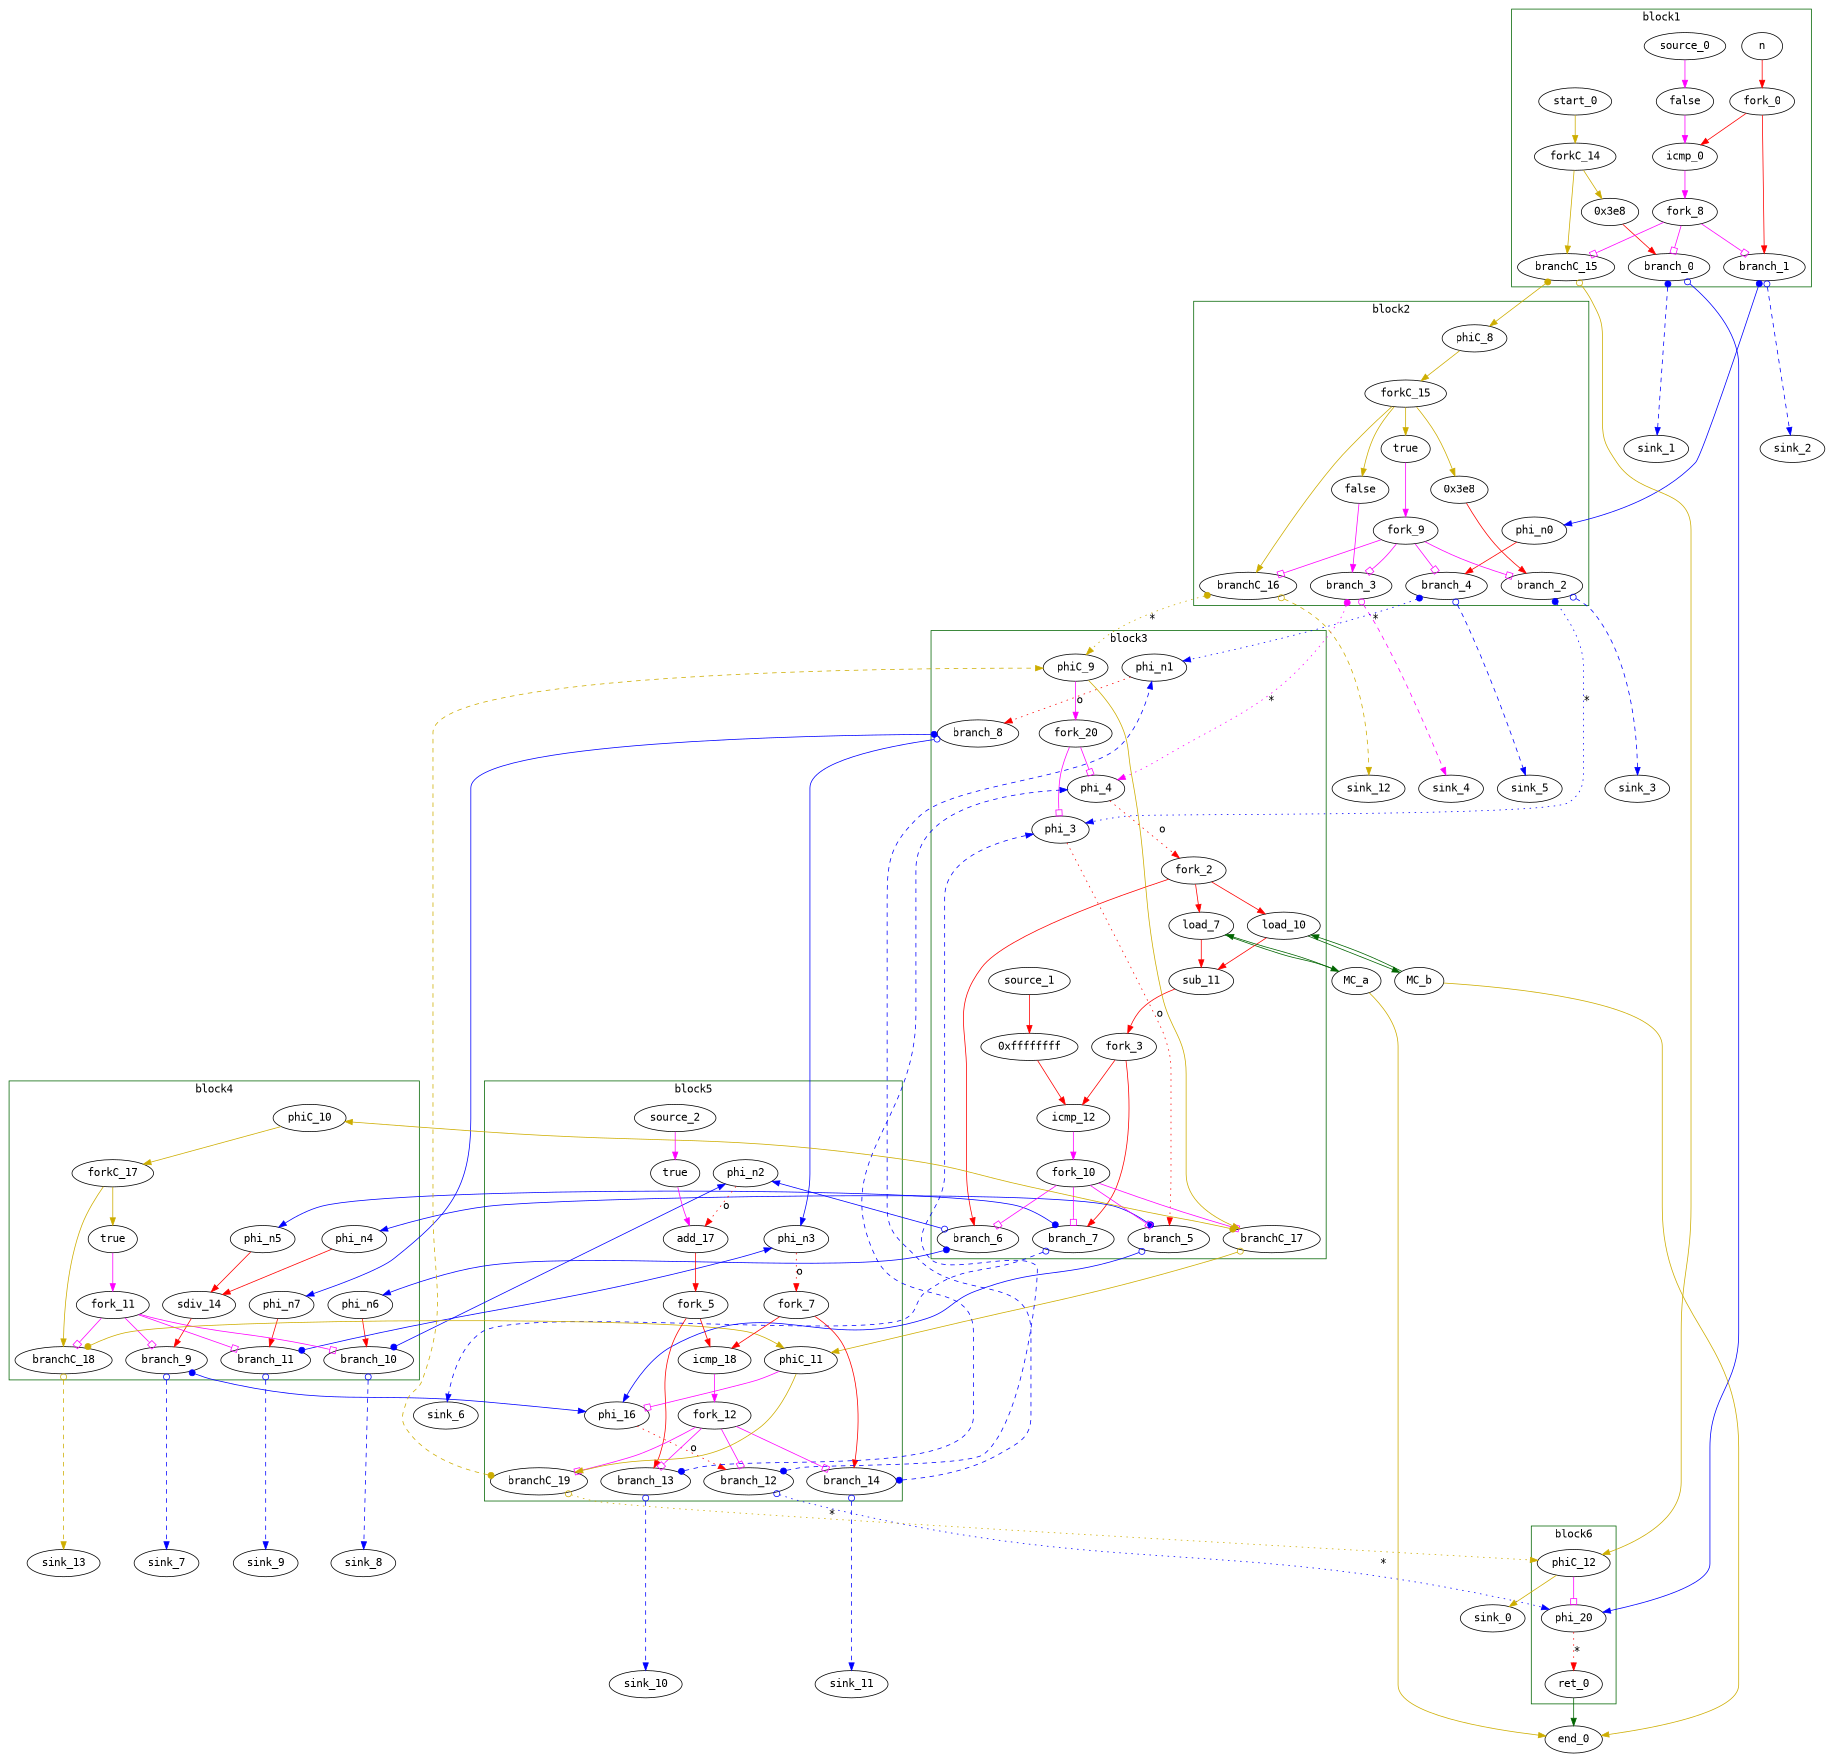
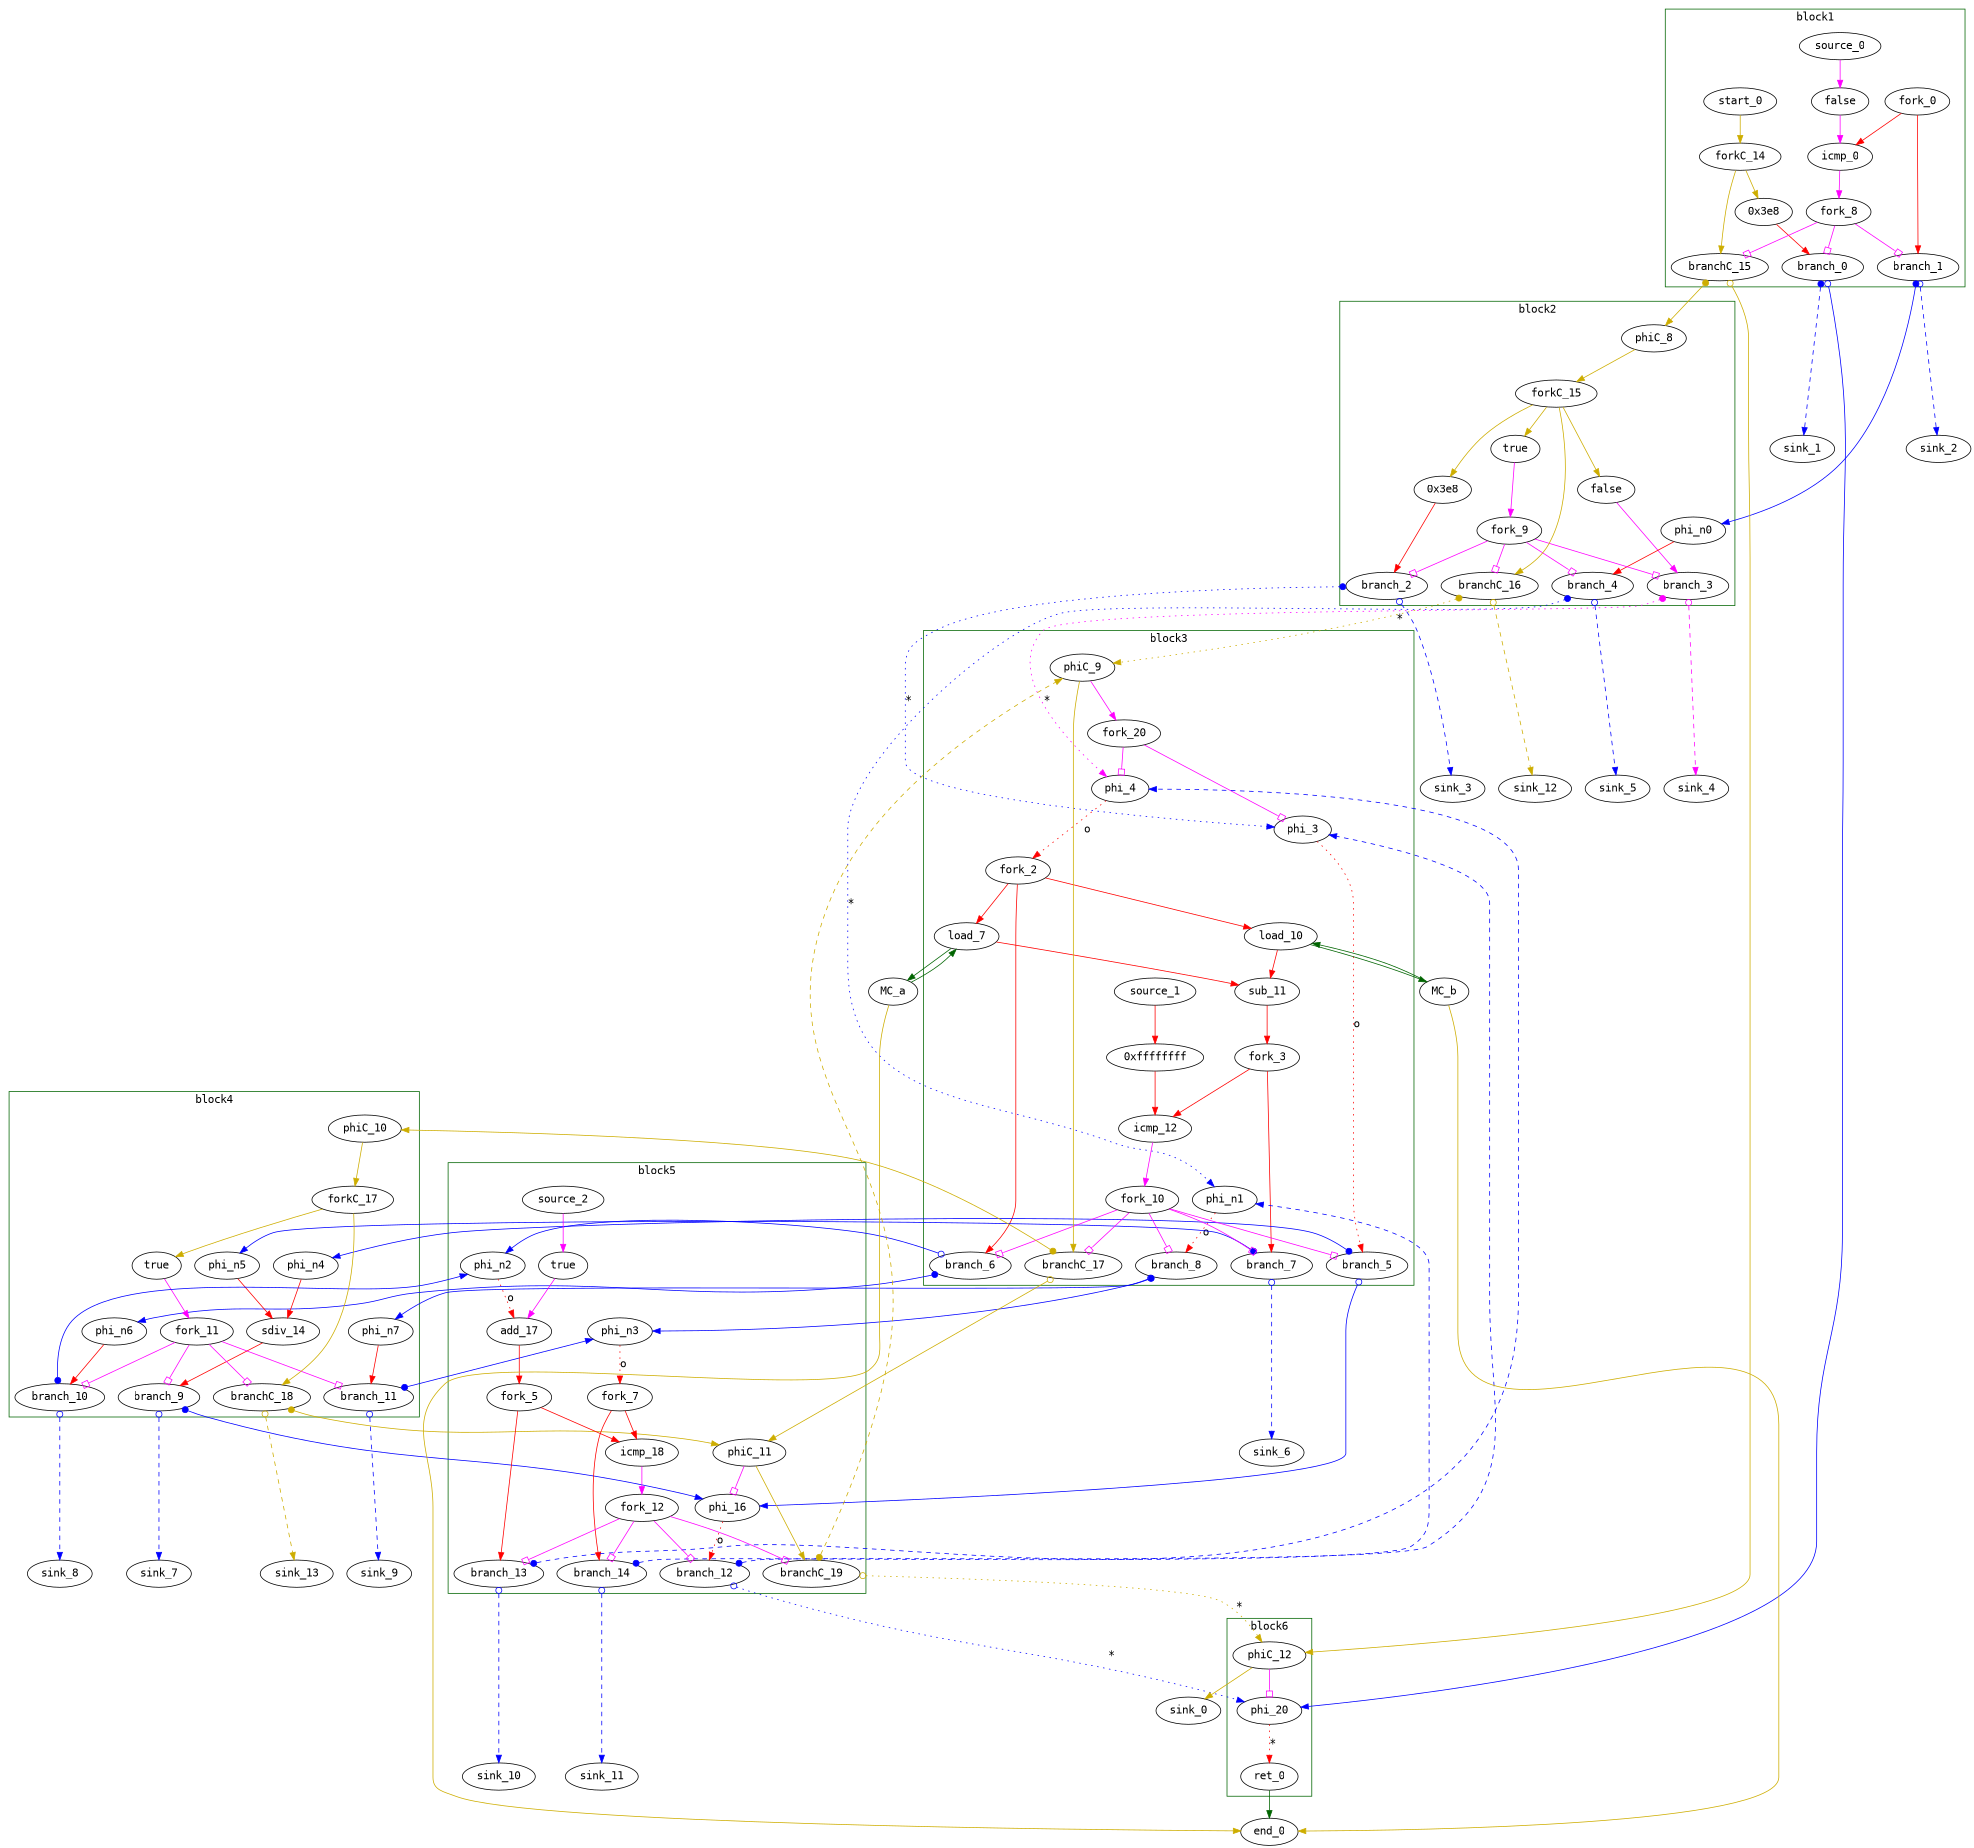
node "n": removed
edge "fork_10" -> "branch_8": added
